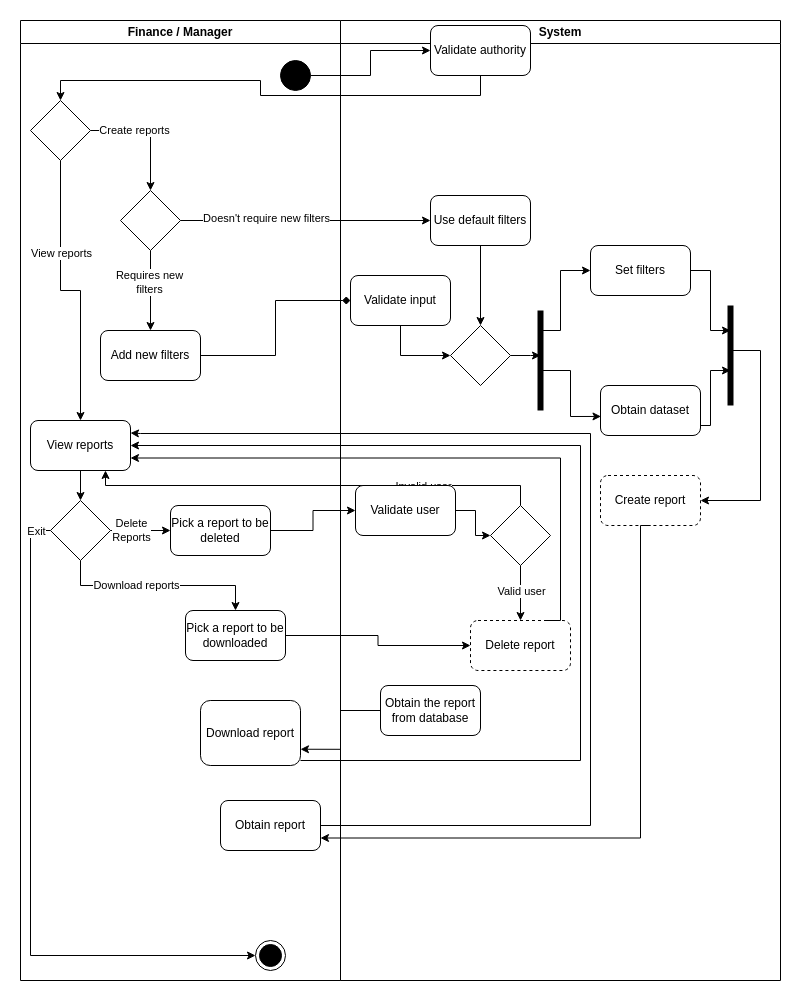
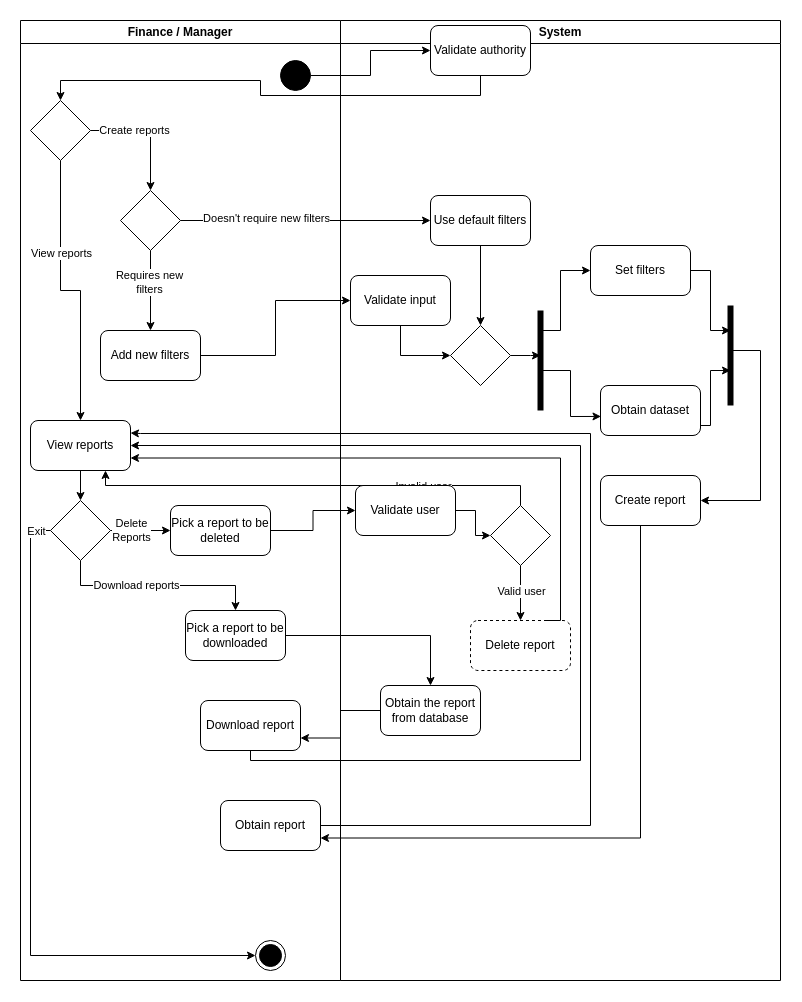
edge "Add new filters" -> "Validate input": arrowhead diamond -> classic
node "Create report": style dashed -> solid
edge "Pick a report to be downloaded" -> "Delete report": now "Pick a report to be downloaded" -> "Obtain the report from database"
node "Download report": size 100x65 -> 100x50
